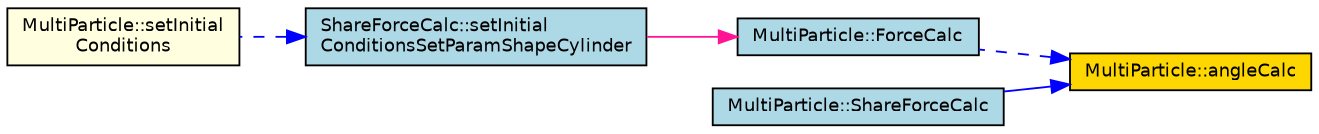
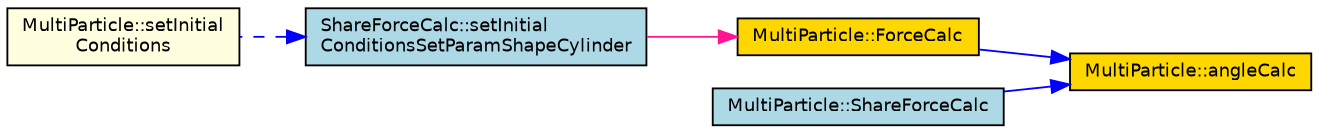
node "MultiParticle::ForceCalc": fillcolor lightblue -> gold
edge "MultiParticle::ForceCalc" -> "MultiParticle::angleCalc": style dashed -> solid
